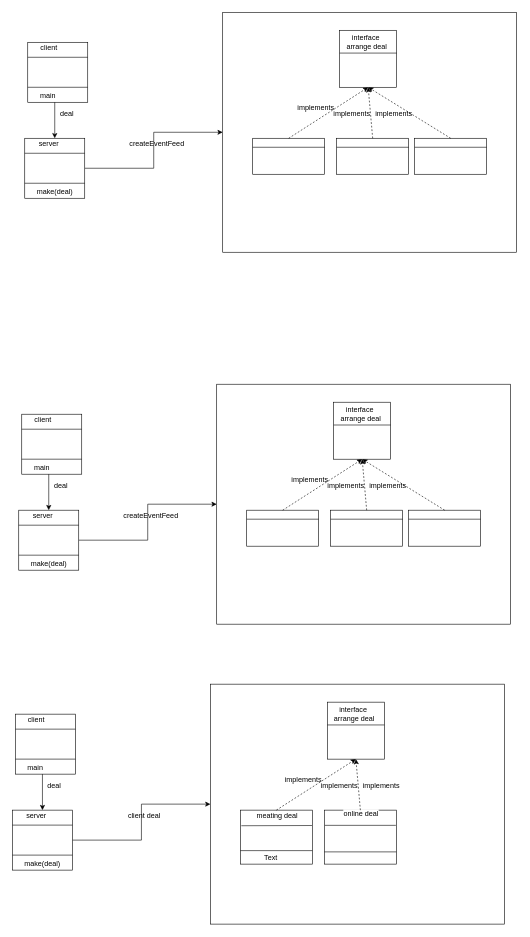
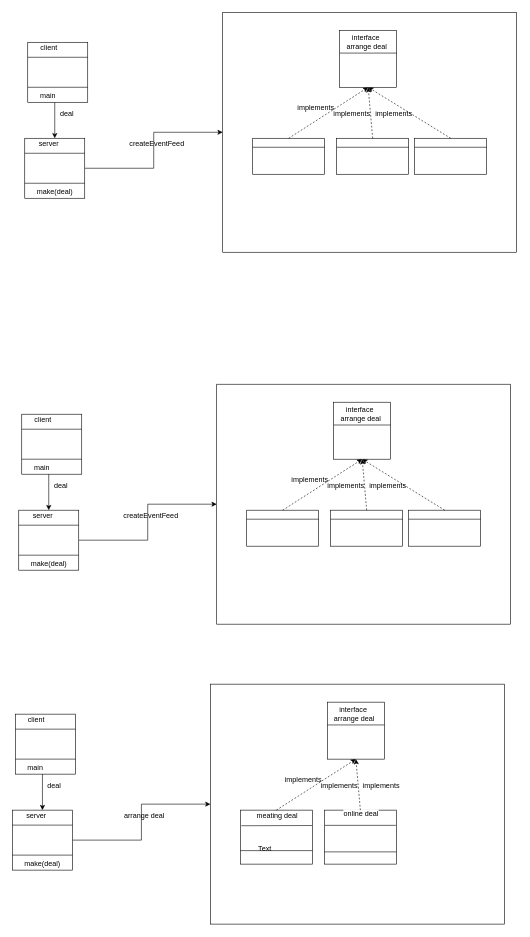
node "client deal": label "client deal" -> "arrange deal"
node "Text": moved (271, 858) -> (265, 849)
